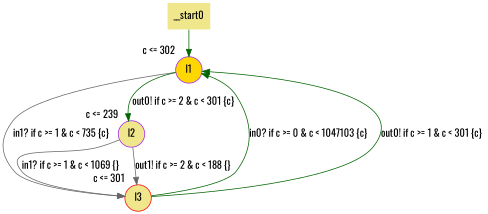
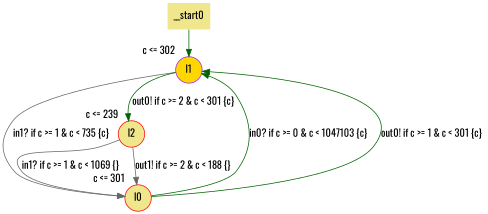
node "l2 c <= 239": color purple -> red
node "l3 c <= 301": label "l3 c <= 301" -> "l0 c <= 301"
